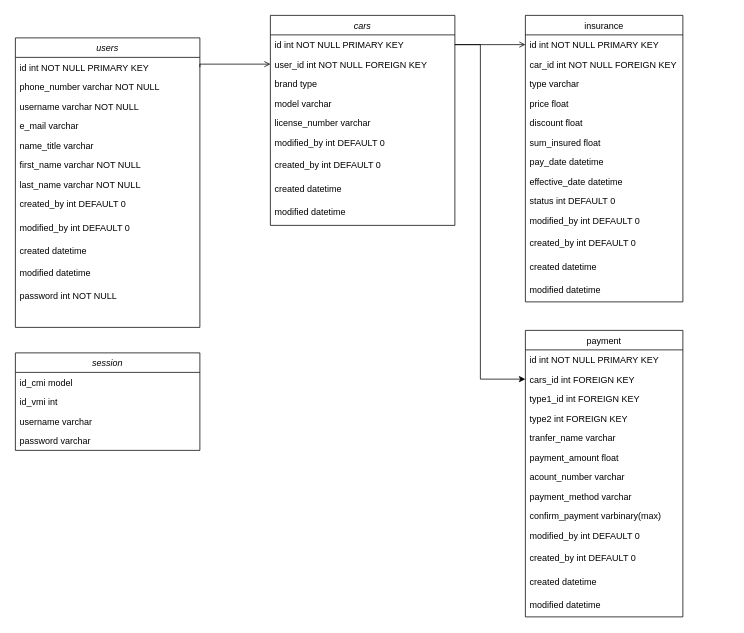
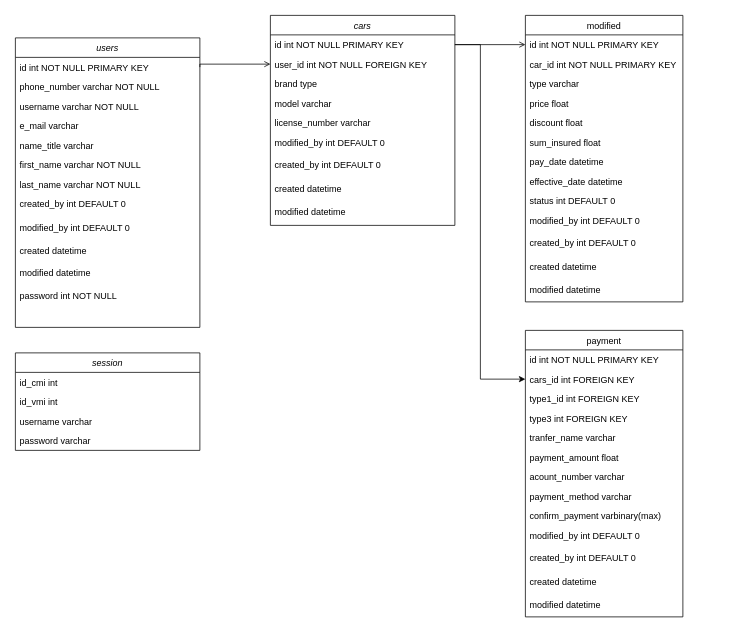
node "insurance": label "insurance" -> "modified"
node "car_id int NOT NULL FOREIGN KEY": label "car_id int NOT NULL FOREIGN KEY" -> "car_id int NOT NULL PRIMARY KEY"
node "id_cmi model": label "id_cmi model" -> "id_cmi int"
node "type2 int FOREIGN KEY": label "type2 int FOREIGN KEY" -> "type3 int FOREIGN KEY"
